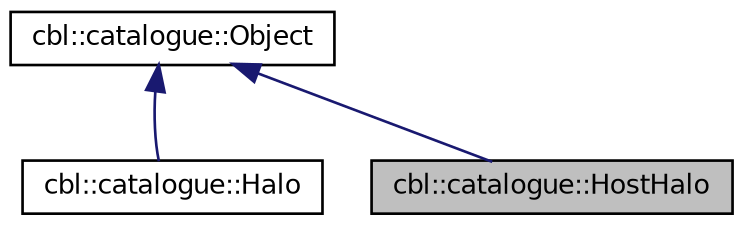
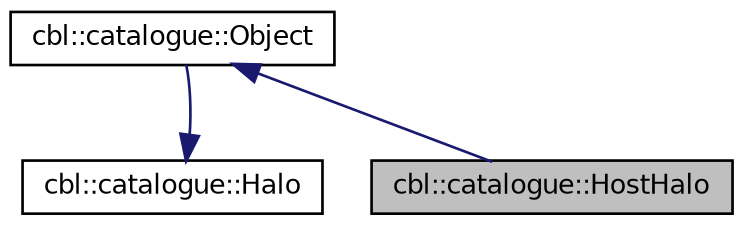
edge "cbl::catalogue::Halo" -> "cbl::catalogue::Object": reversed
